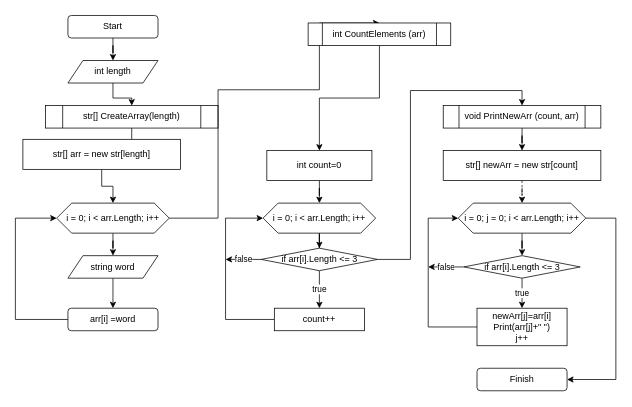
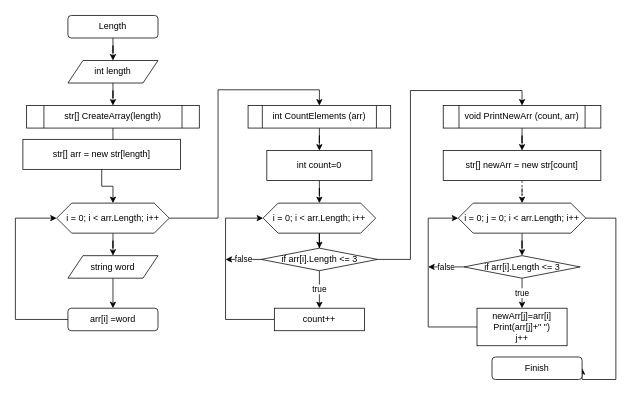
node "Start": label "Start" -> "Length"
node "int CountElements (arr)": moved (379, 34) -> (319, 117)
node "str[] CreateArray(length)": moved (132, 117) -> (113, 117)
node "Finish": moved (522, 379) -> (537, 368)
